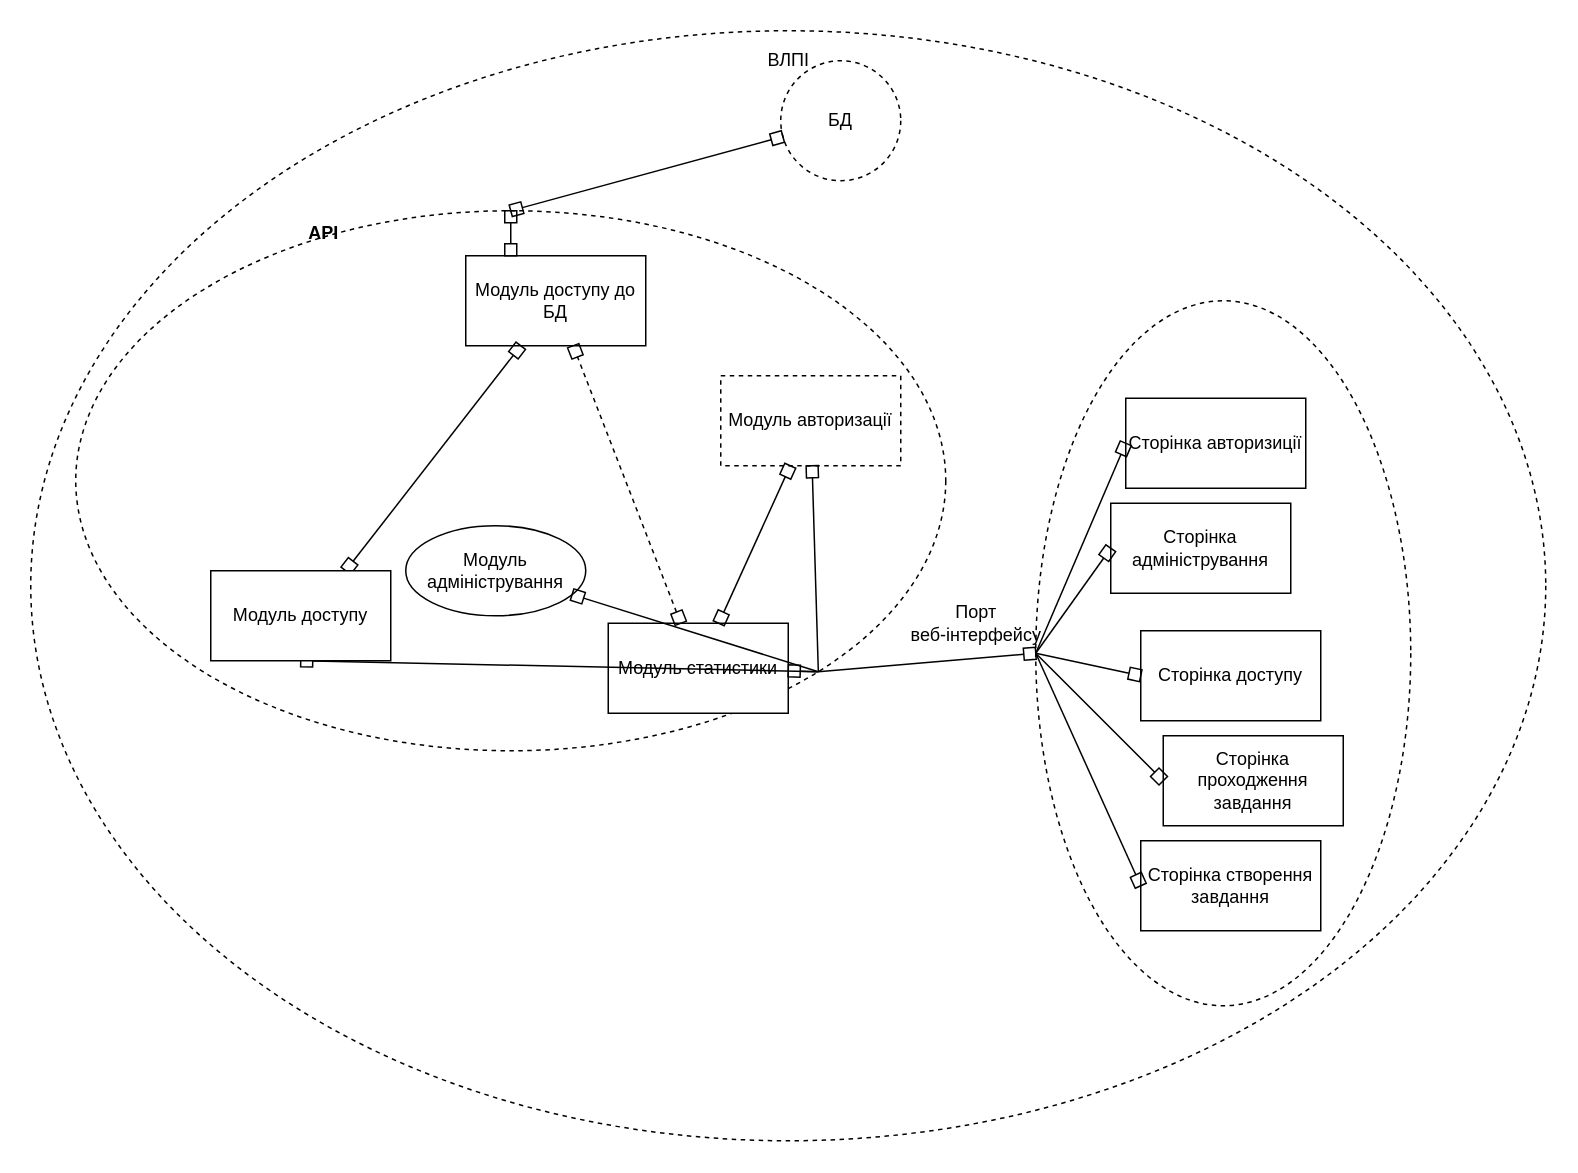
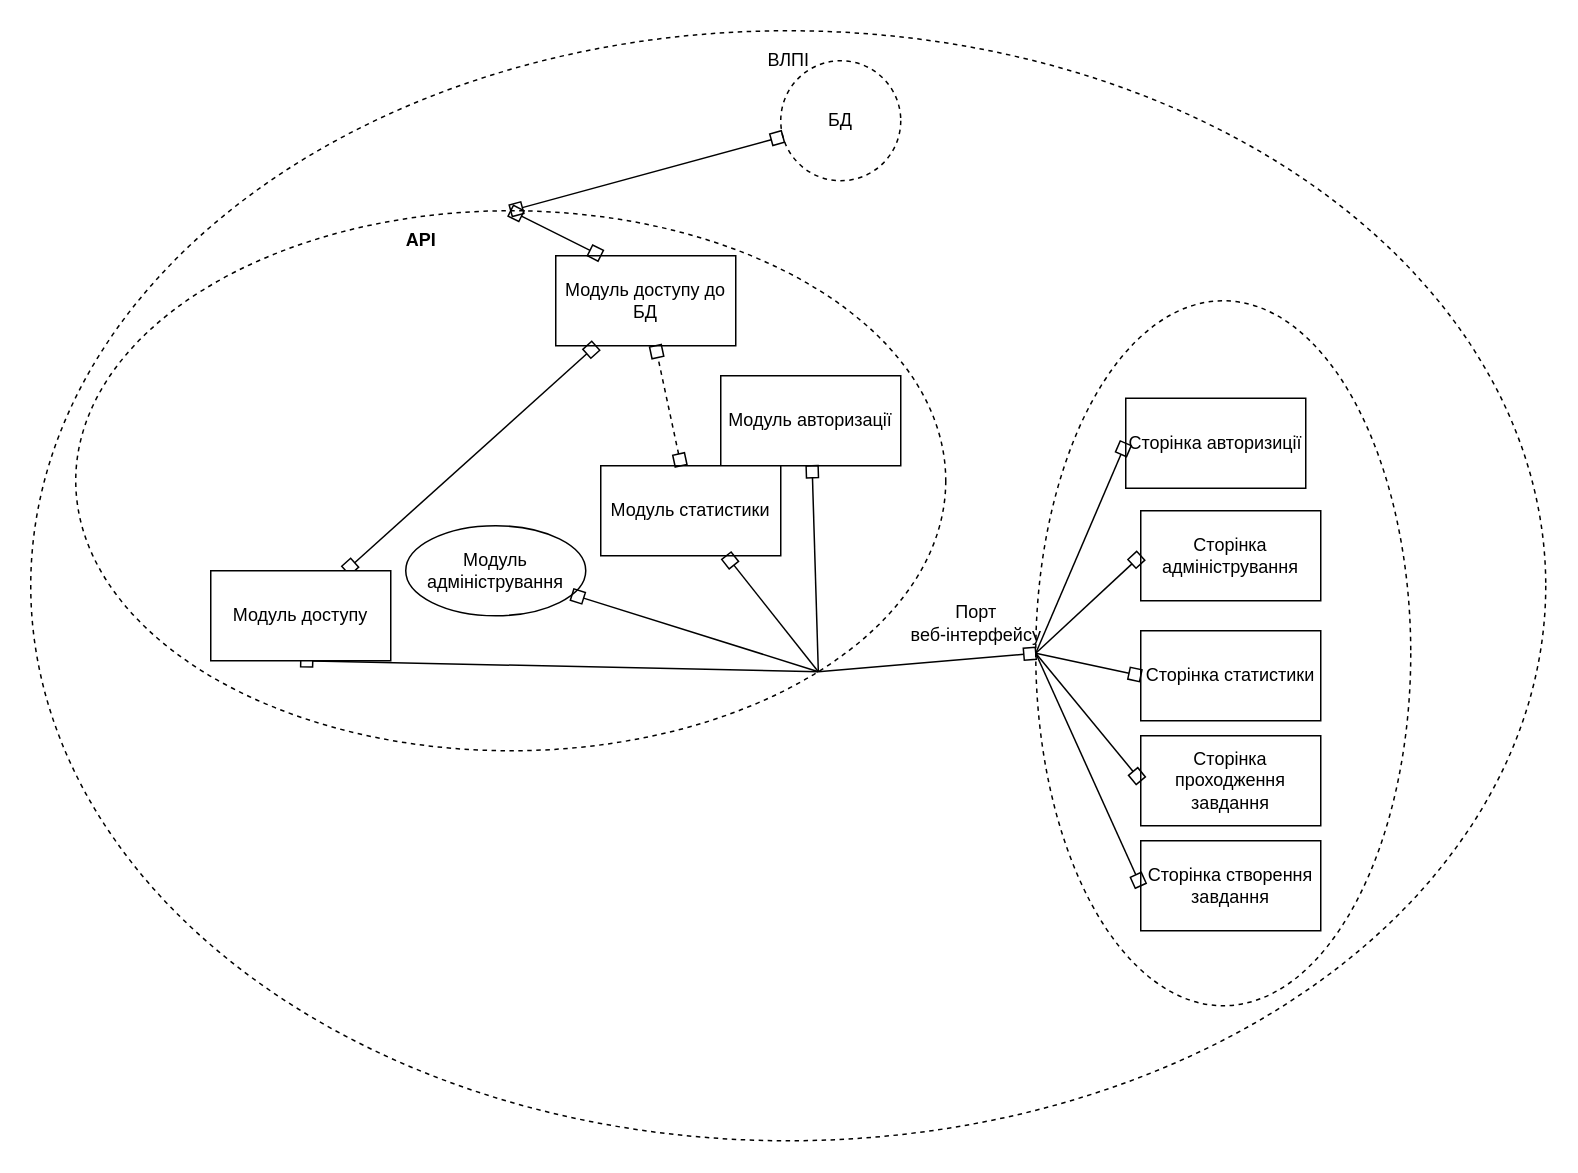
node "API": moved (323, 233) -> (421, 241)
node "Модуль доступу до БД": moved (556, 301) -> (646, 301)
node "Модуль авторизації": style dashed -> solid
node "Сторінка адміністрування": moved (1201, 548) -> (1231, 556)
node "Модуль статистики": moved (698, 668) -> (691, 511)
node "Сторінка доступу": label "Сторінка доступу" -> "Сторінка статистики"
node "Сторінка проходження завдання": moved (1253, 781) -> (1231, 781)
